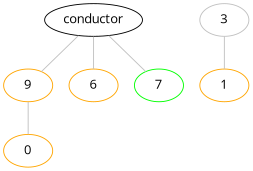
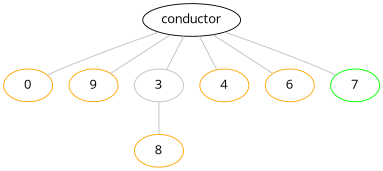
edge "conductor" -- "3": added
node "1": label "1" -> "8"
node "4": added
edge "9" -- "0": now "conductor" -- "0"
